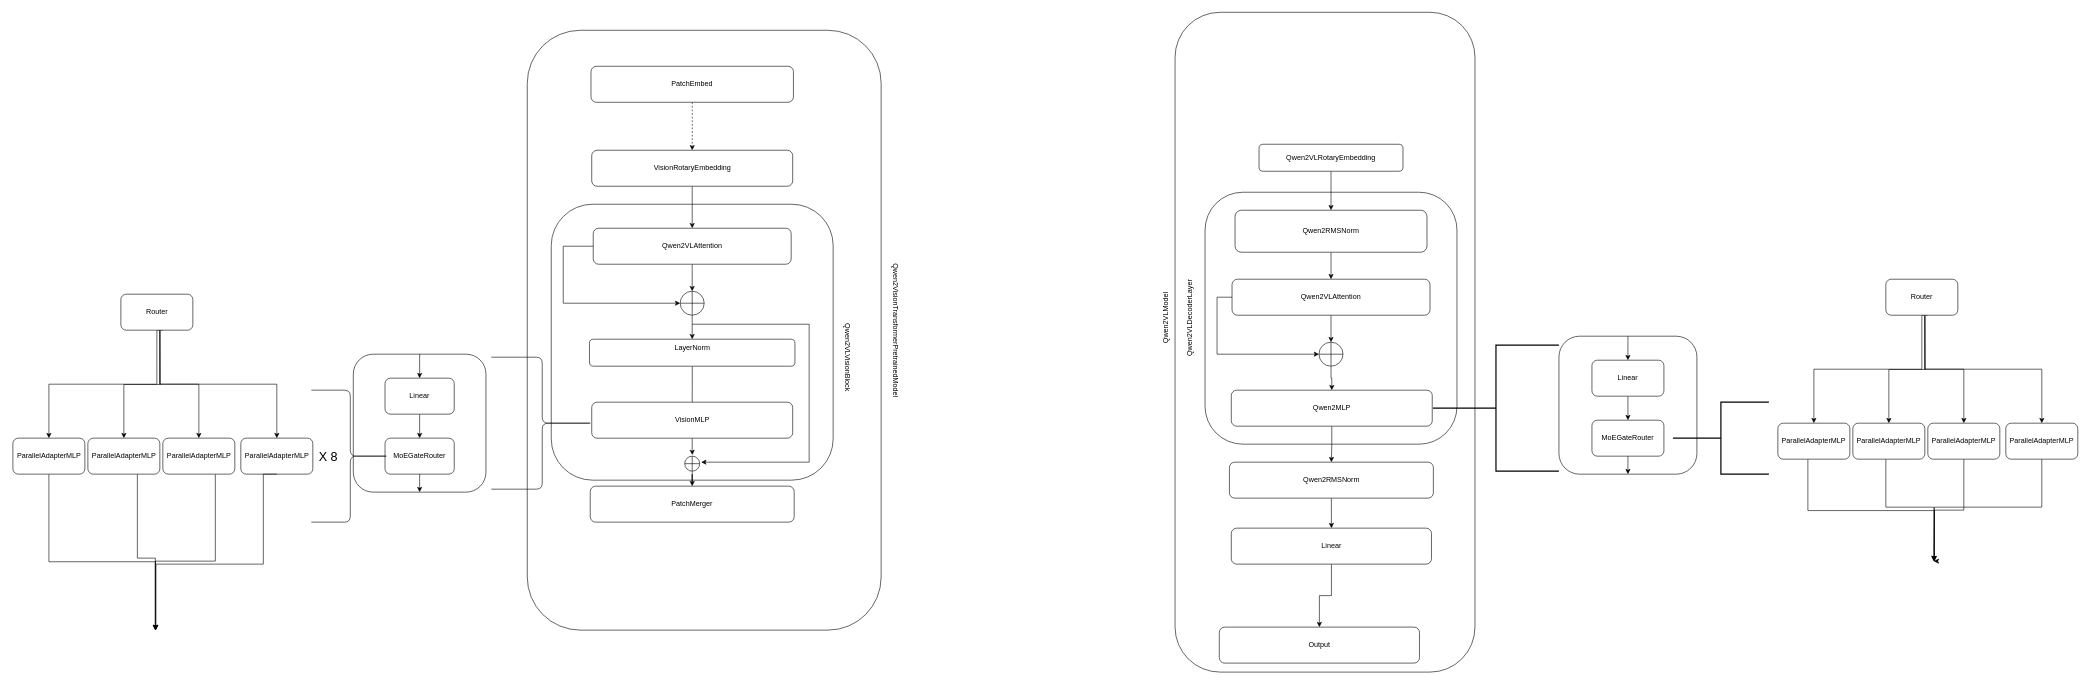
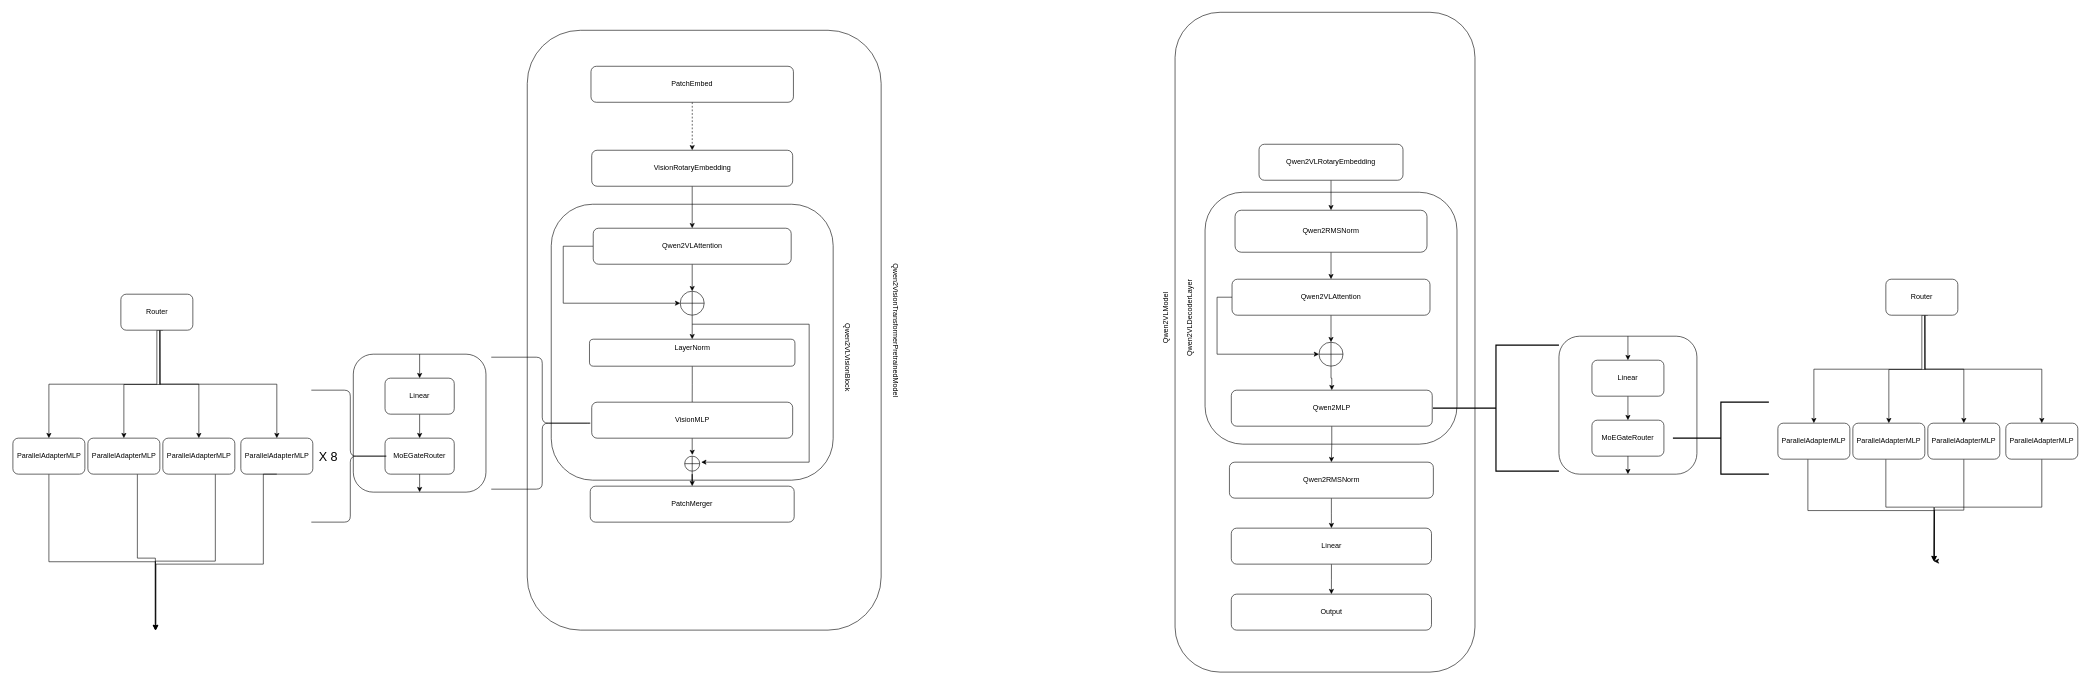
node "Qwen2VLRotaryEmbedding": size 144x27 -> 144x36
node "Output": moved (1319, 645) -> (1331, 612)
